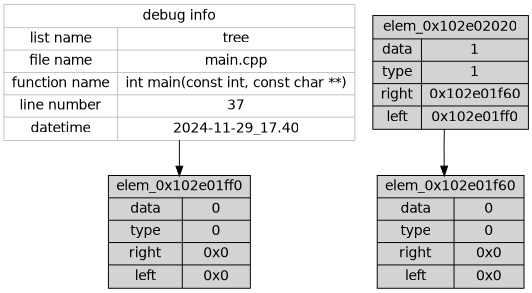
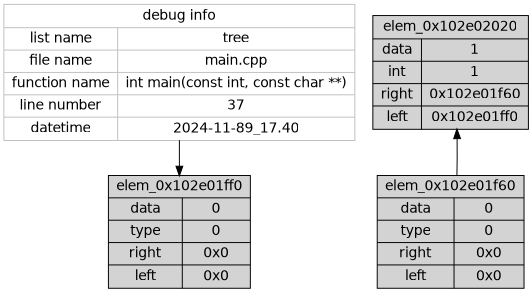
node "elem_0x102e02020": text "type" -> "int"
node "debug info": text "2024-11-29_17.40" -> "2024-11-89_17.40"
edge "elem_0x102e02020" -> "elem_0x102e01f60": reversed
